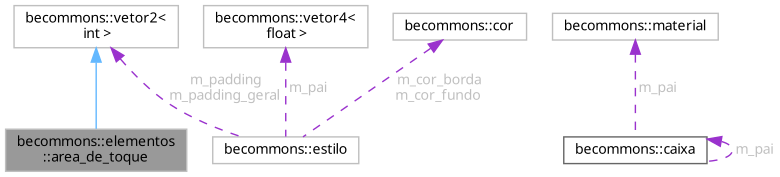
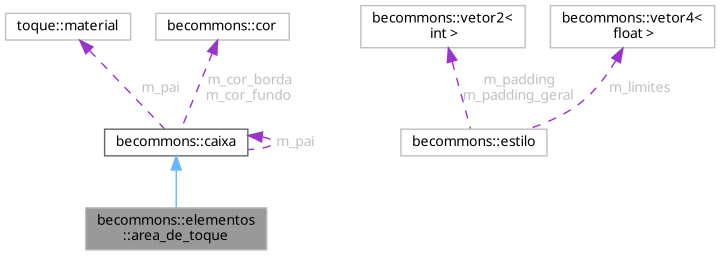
node "becommons::material": label "becommons::material" -> "toque::material"
edge "becommons::estilo" -> "becommons::vetor4< float >": label " m_pai" -> " m_limites"
edge "becommons::estilo" -> "becommons::cor": now "becommons::caixa" -> "becommons::cor"
edge "becommons::elementos ::area_de_toque" -> "becommons::vetor2< int >": now "becommons::elementos ::area_de_toque" -> "becommons::caixa"
